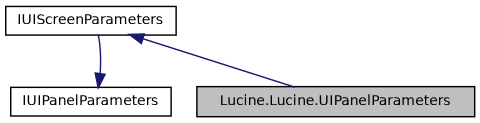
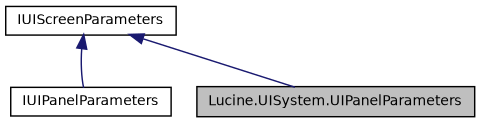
edge "IUIScreenParameters" -> "IUIPanelParameters": reversed
node "Lucine.Lucine.UIPanelParameters": label "Lucine.Lucine.UIPanelParameters" -> "Lucine.UISystem.UIPanelParameters"
